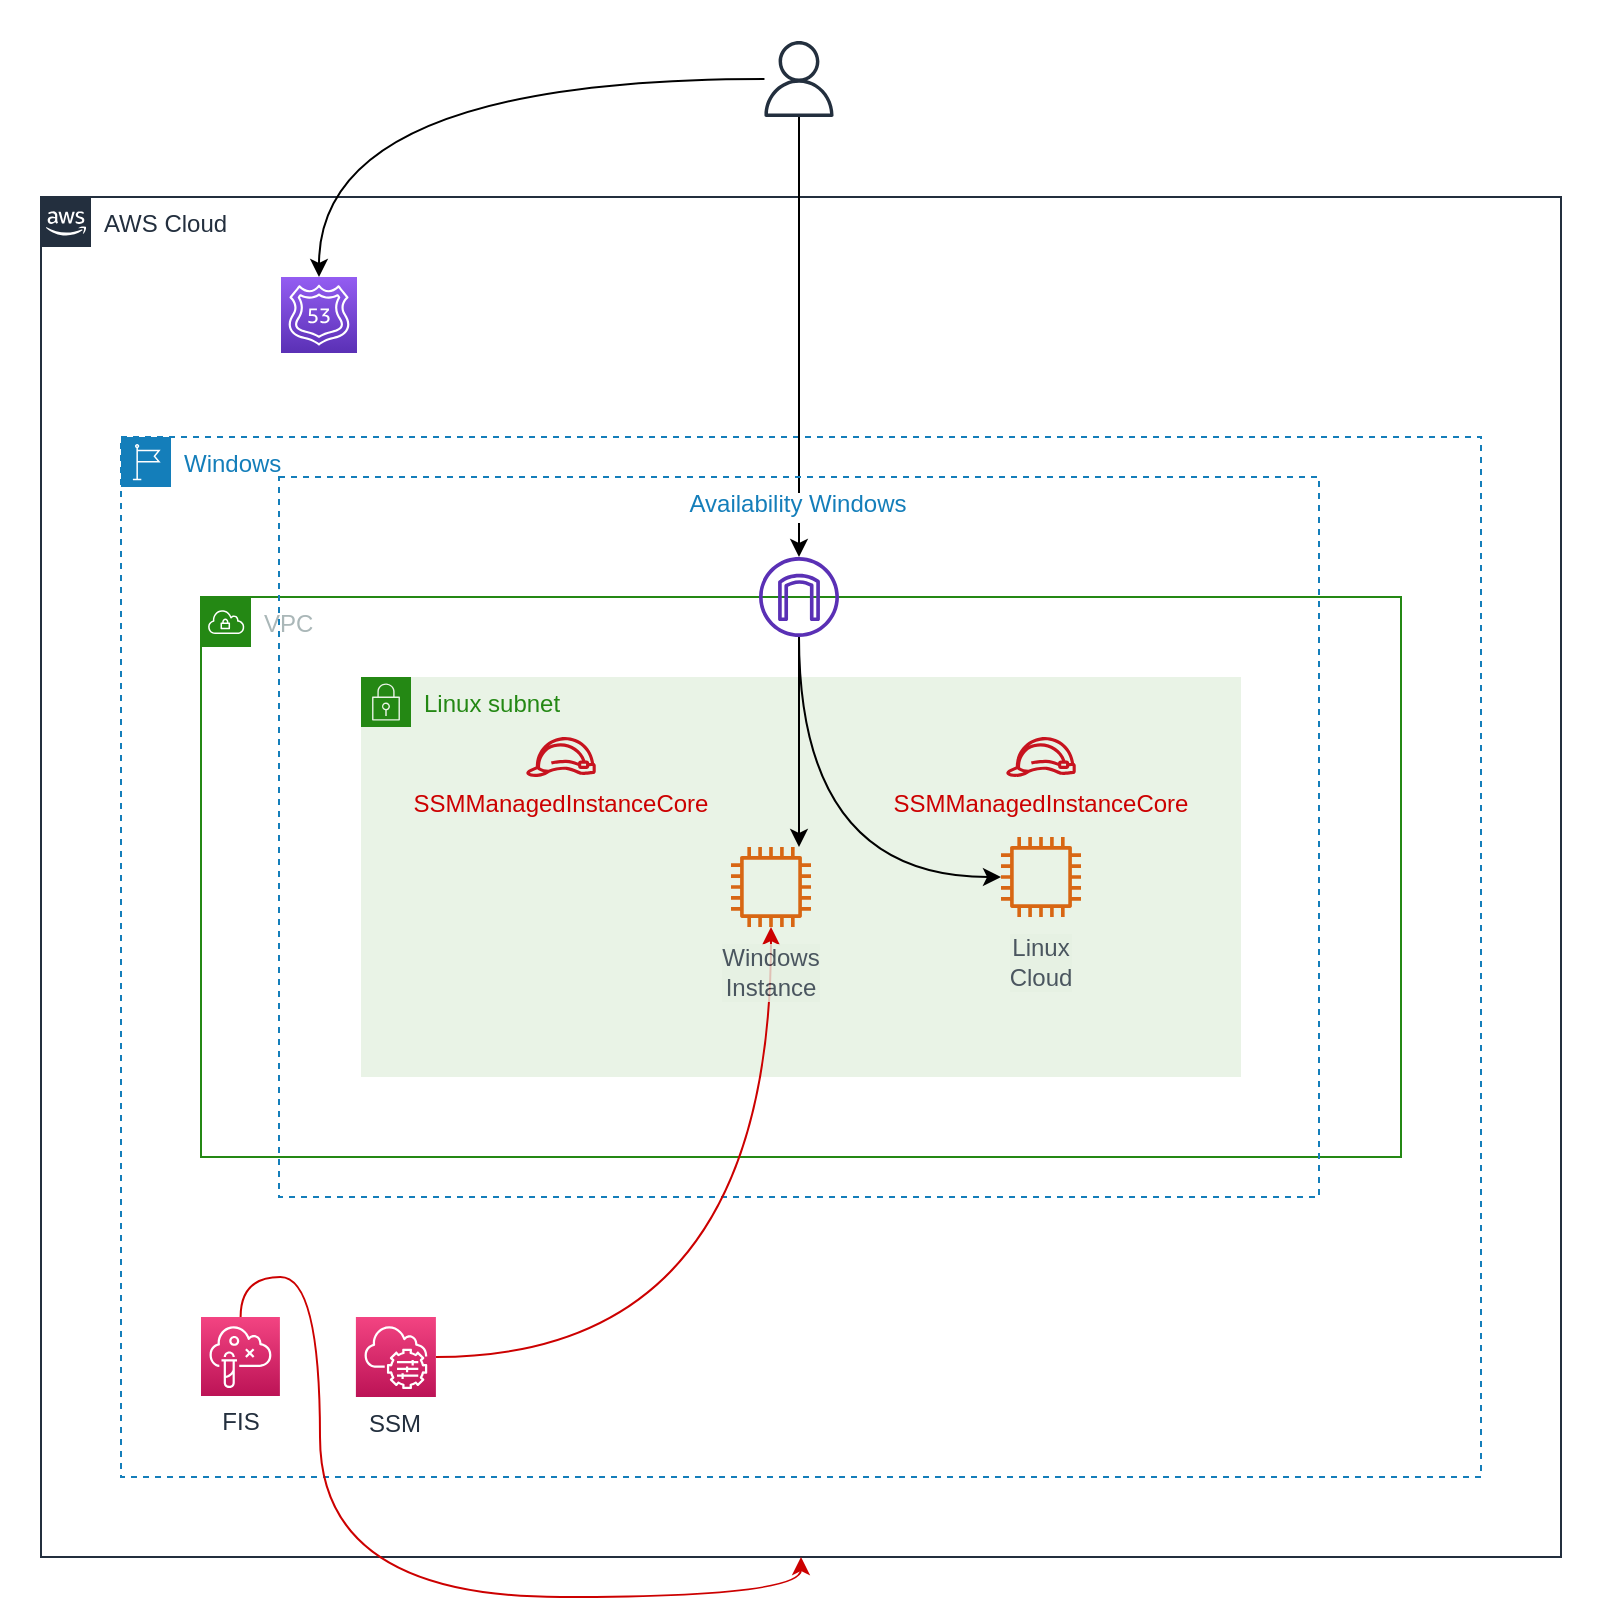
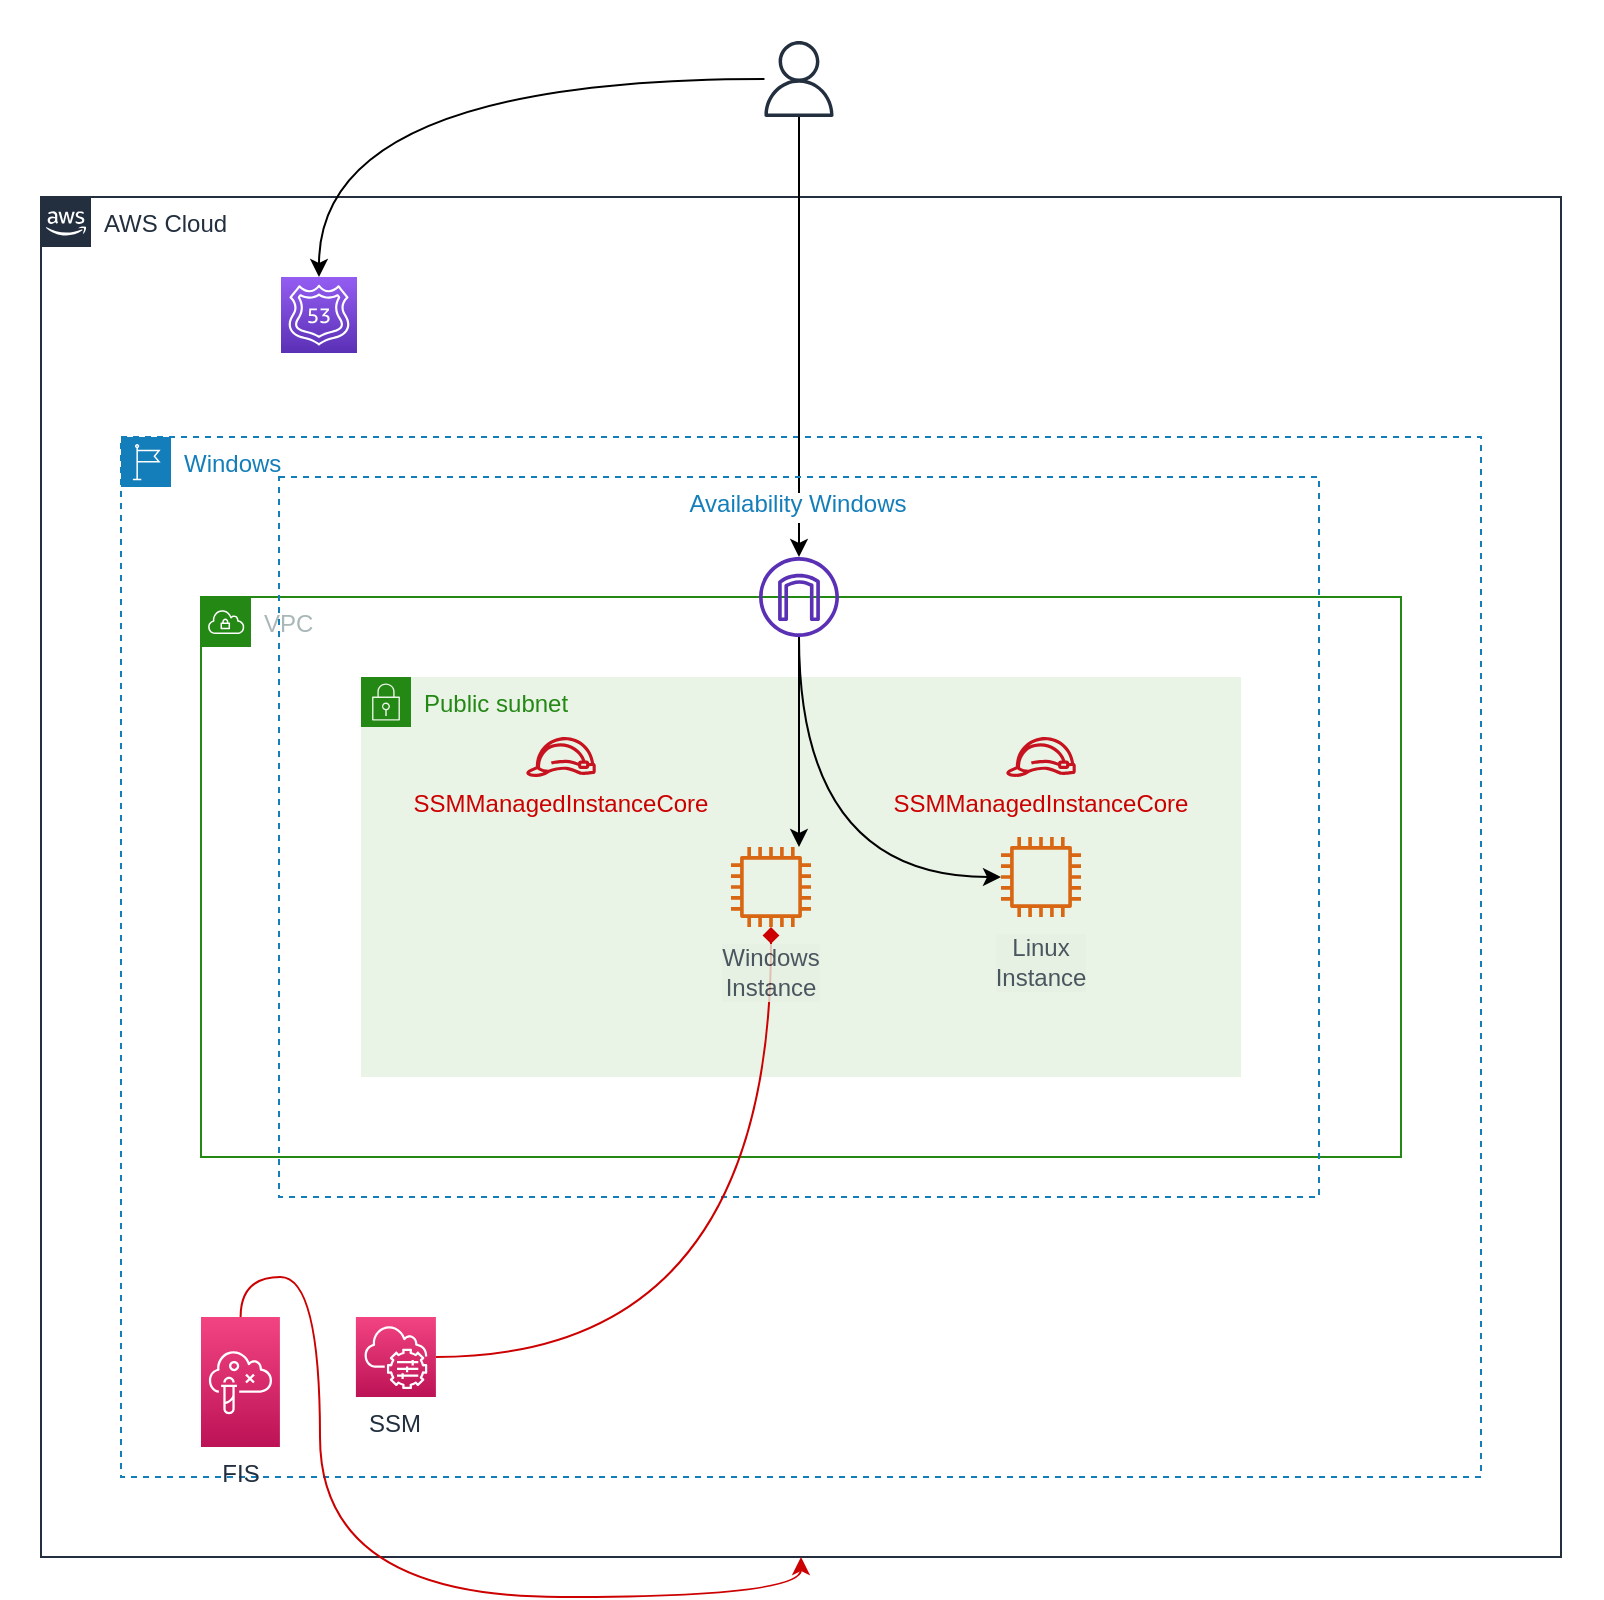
node "Linux subnet": label "Linux subnet" -> "Public subnet"
edge "SSM" -> "Windows Instance": arrowhead classic -> diamond
node "Linux Cloud": label "Linux Cloud" -> "Linux Instance"
node "FIS": size 79x79 -> 79x130
